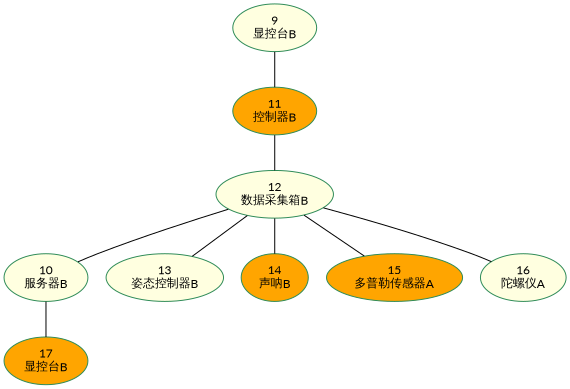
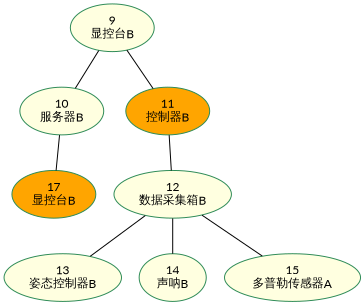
edge "12 数据采集箱B" -- "10 服务器B": now "9 显控台B" -- "10 服务器B"
node "14 声呐B": fillcolor orange -> lightyellow
node "15 多普勒传感器A": fillcolor orange -> lightyellow
node "16 陀螺仪A": removed
